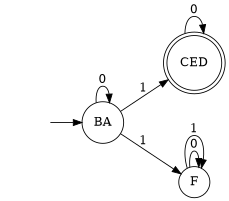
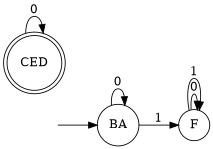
edge "BA" -> "CED": removed, label "1"
